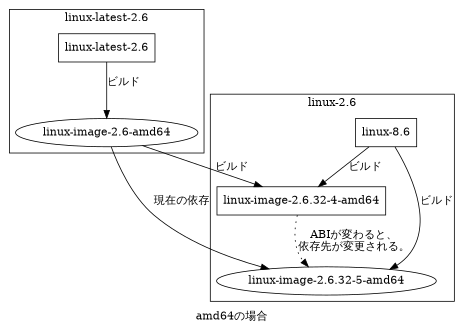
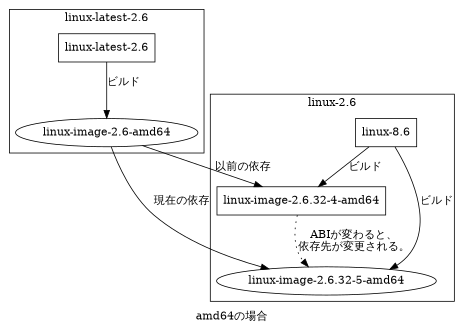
edge "linux-image-2.6-amd64" -> "linux-image-2.6.32-4-amd64": label "ビルド" -> "以前の依存"
